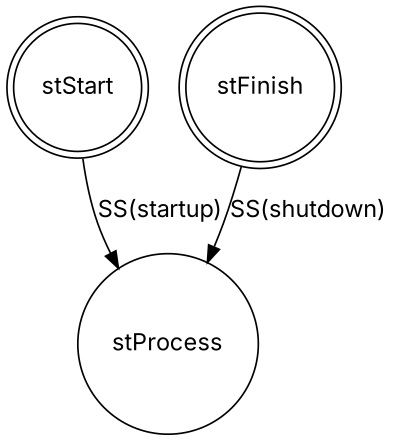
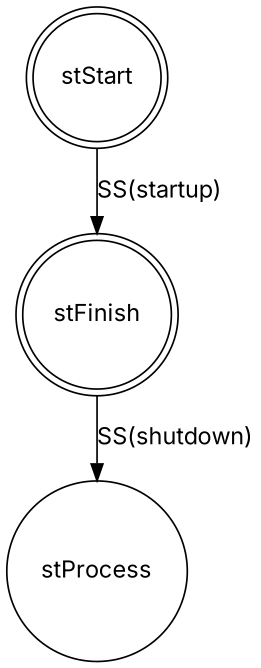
edge "stStart" -> "stProcess": now "stStart" -> "stFinish"
